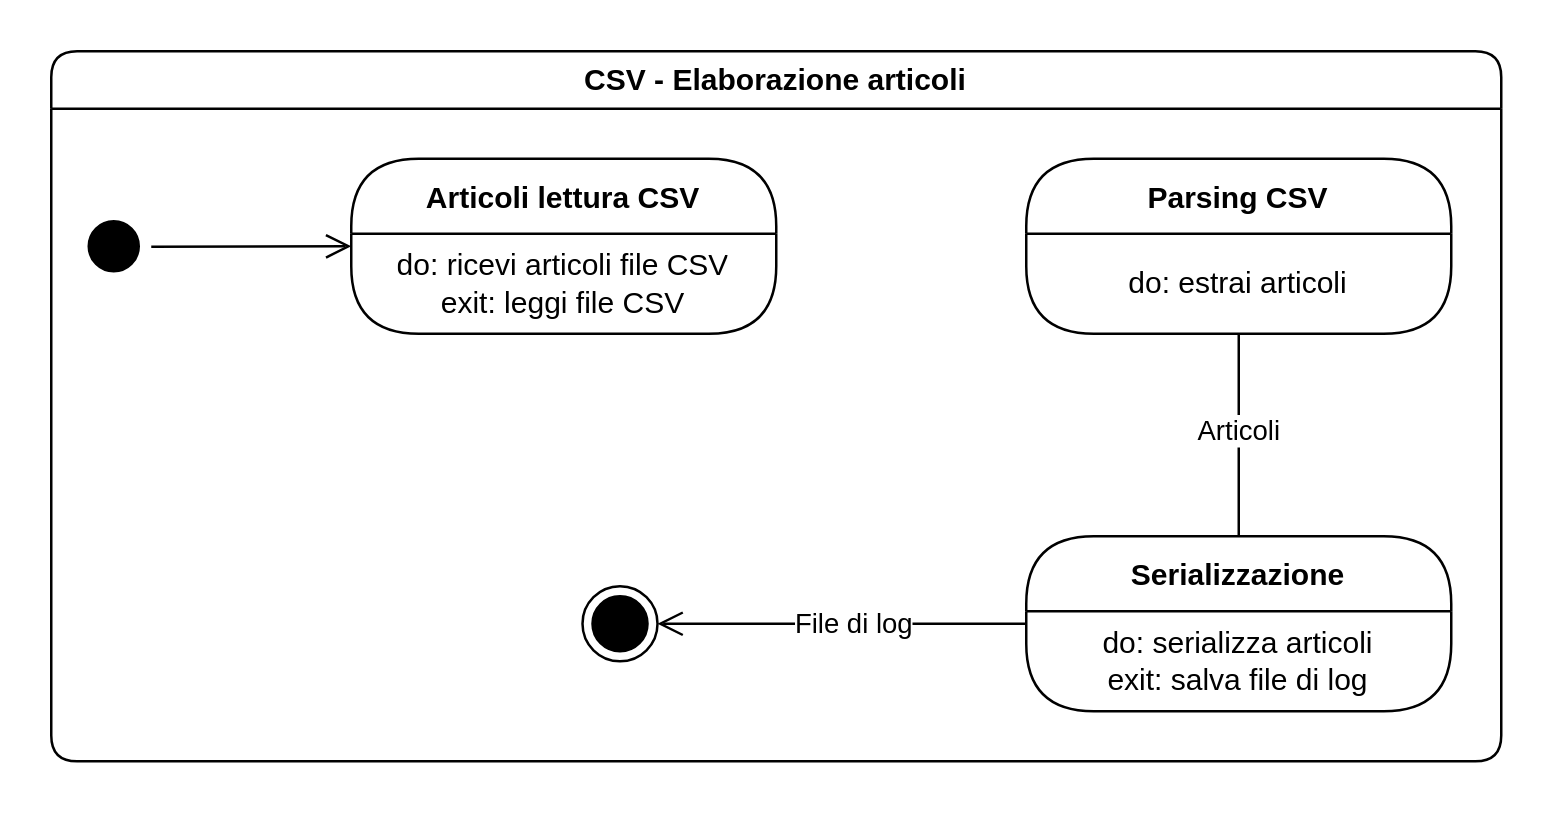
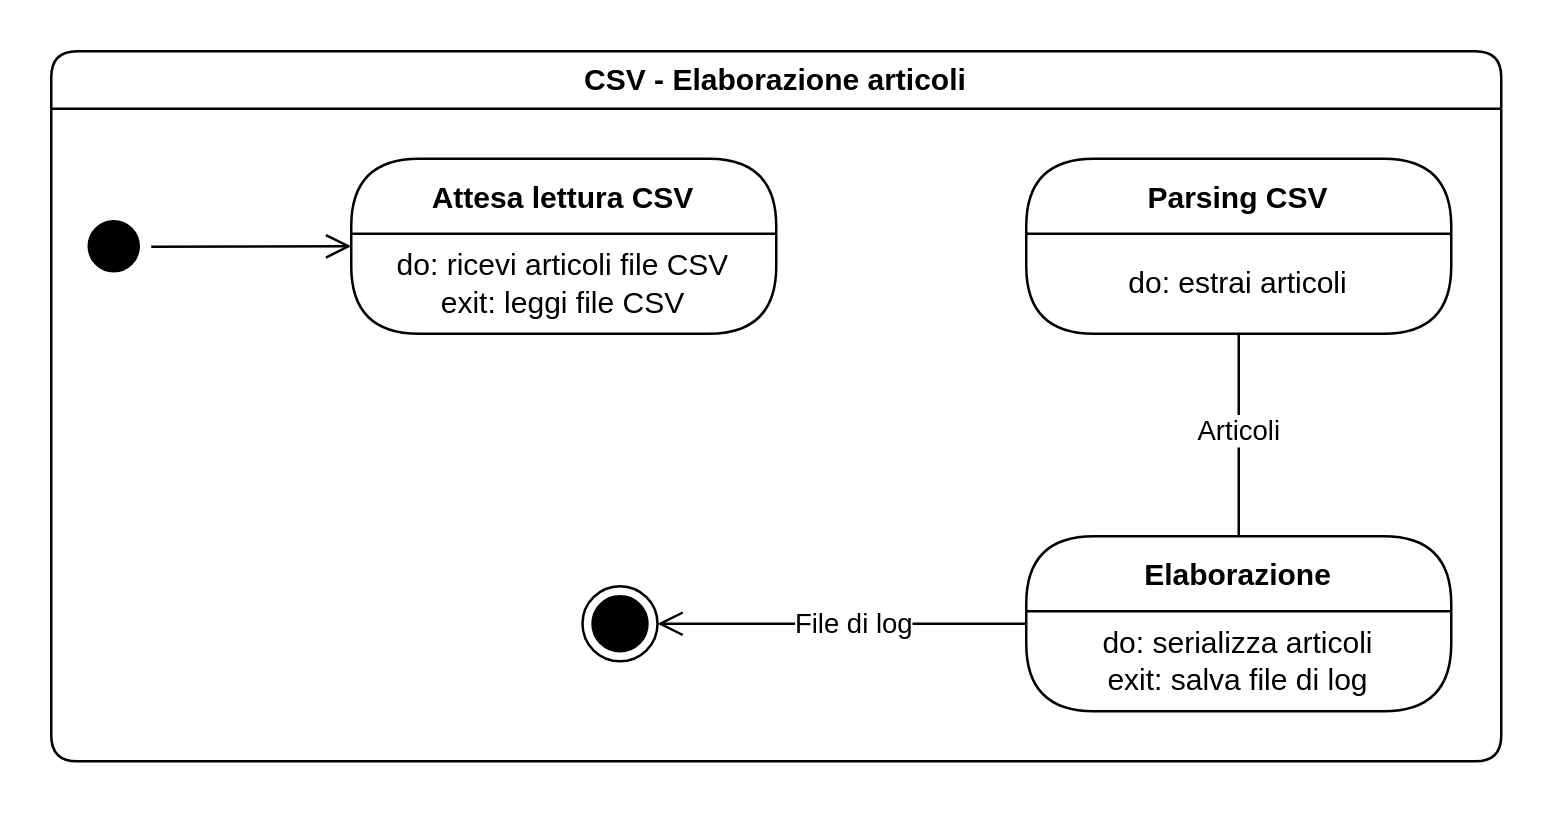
node "Articoli lettura CSV": label "Articoli lettura CSV" -> "Attesa lettura CSV"
node "Serializzazione": label "Serializzazione" -> "Elaborazione"
